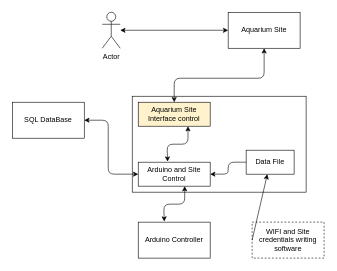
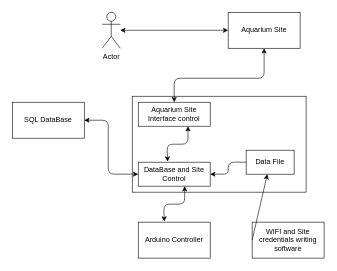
node "Aquarium Site Interface control": fillcolor #fff2cc -> #ffffff
node "Arduino and Site Control": label "Arduino and Site Control" -> "DataBase and Site Control"
node "WIFI and Site credentials writing software": style dashed -> solid
